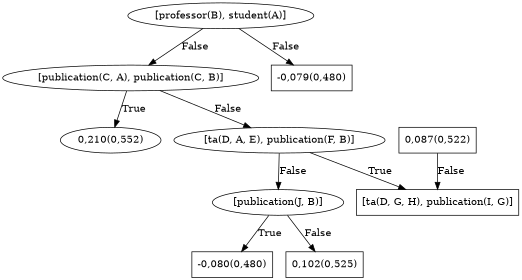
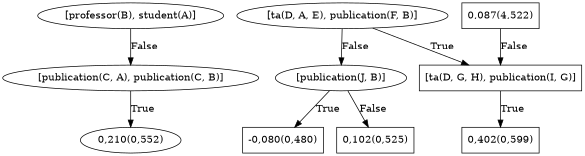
node "-0,079(0,480)": removed
edge "[publication(C, A), publication(C, B)]" -> "[ta(D, A, E), publication(F, B)]": removed, label "False"
node "0,087(0,522)": label "0,087(0,522)" -> "0,087(4,522)"
node "0,402(0,599)": added
